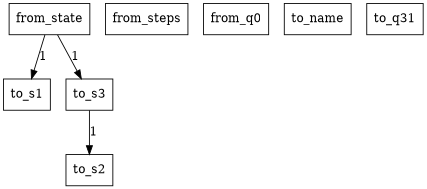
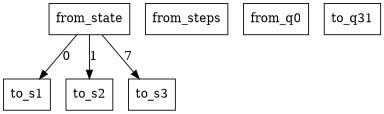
node "to_name": removed
edge "from_state" -> "to_s1": label "1" -> "0"
edge "from_state" -> "to_s3": label "1" -> "7"
edge "to_s3" -> "to_s2": now "from_state" -> "to_s2"
